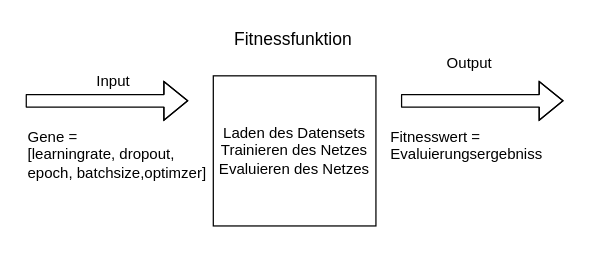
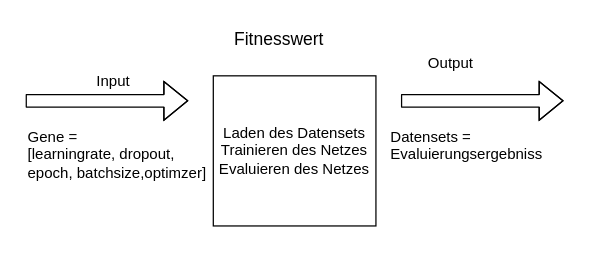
node "Fitnessfunktion": label "Fitnessfunktion" -> "Fitnesswert"
node "Output": moved (476, 63) -> (457, 63)
node "Fitnesswert = Evaluierungsergebniss": label "Fitnesswert = Evaluierungsergebniss" -> "Datensets = Evaluierungsergebniss"
